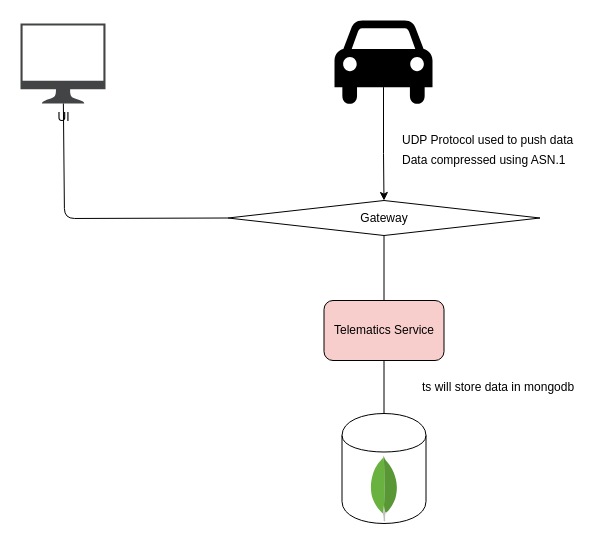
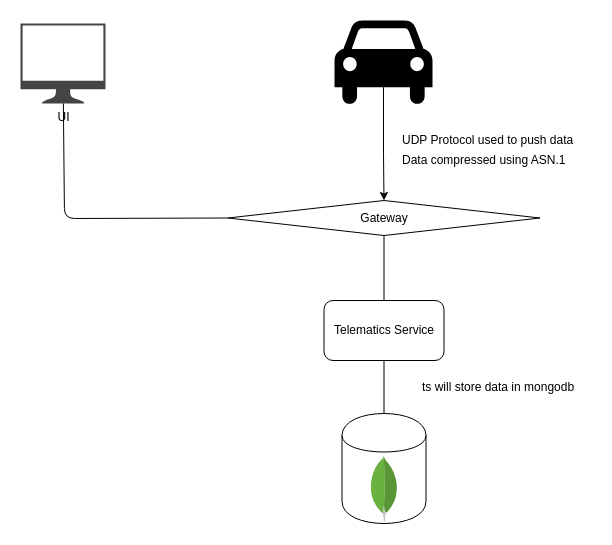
node "Telematics Service": fillcolor #f8cecc -> #ffffff
